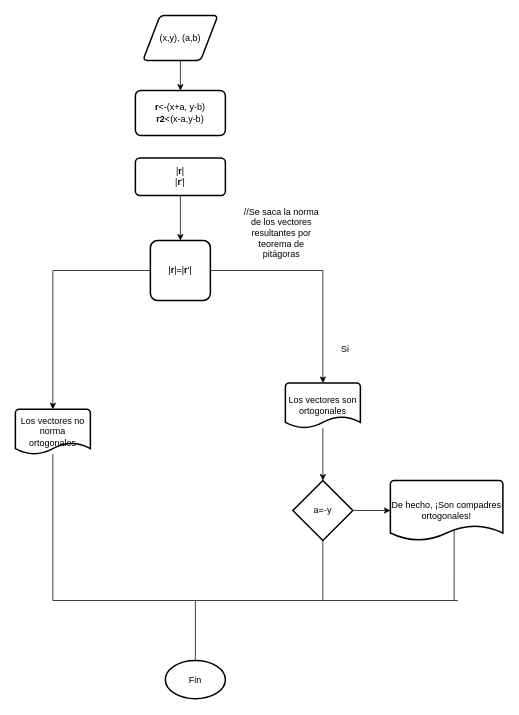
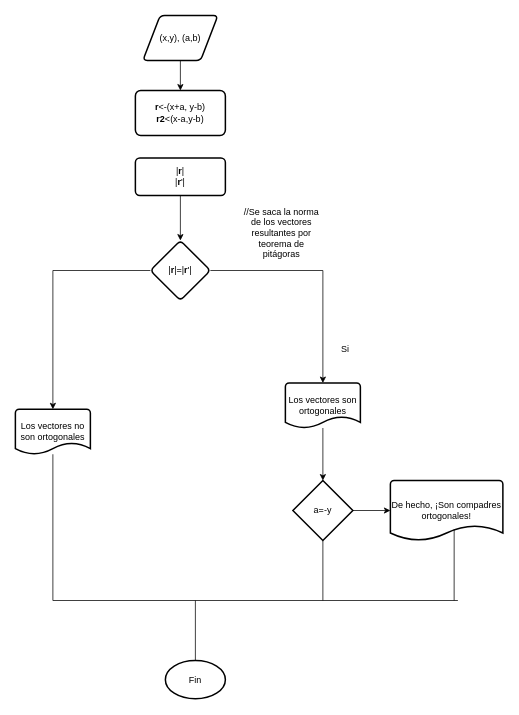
node "|r|=|r'|": shape rounded rectangle -> diamond
node "Los vectores no norma ortogonales": label "Los vectores no norma ortogonales" -> "Los vectores no son ortogonales"
